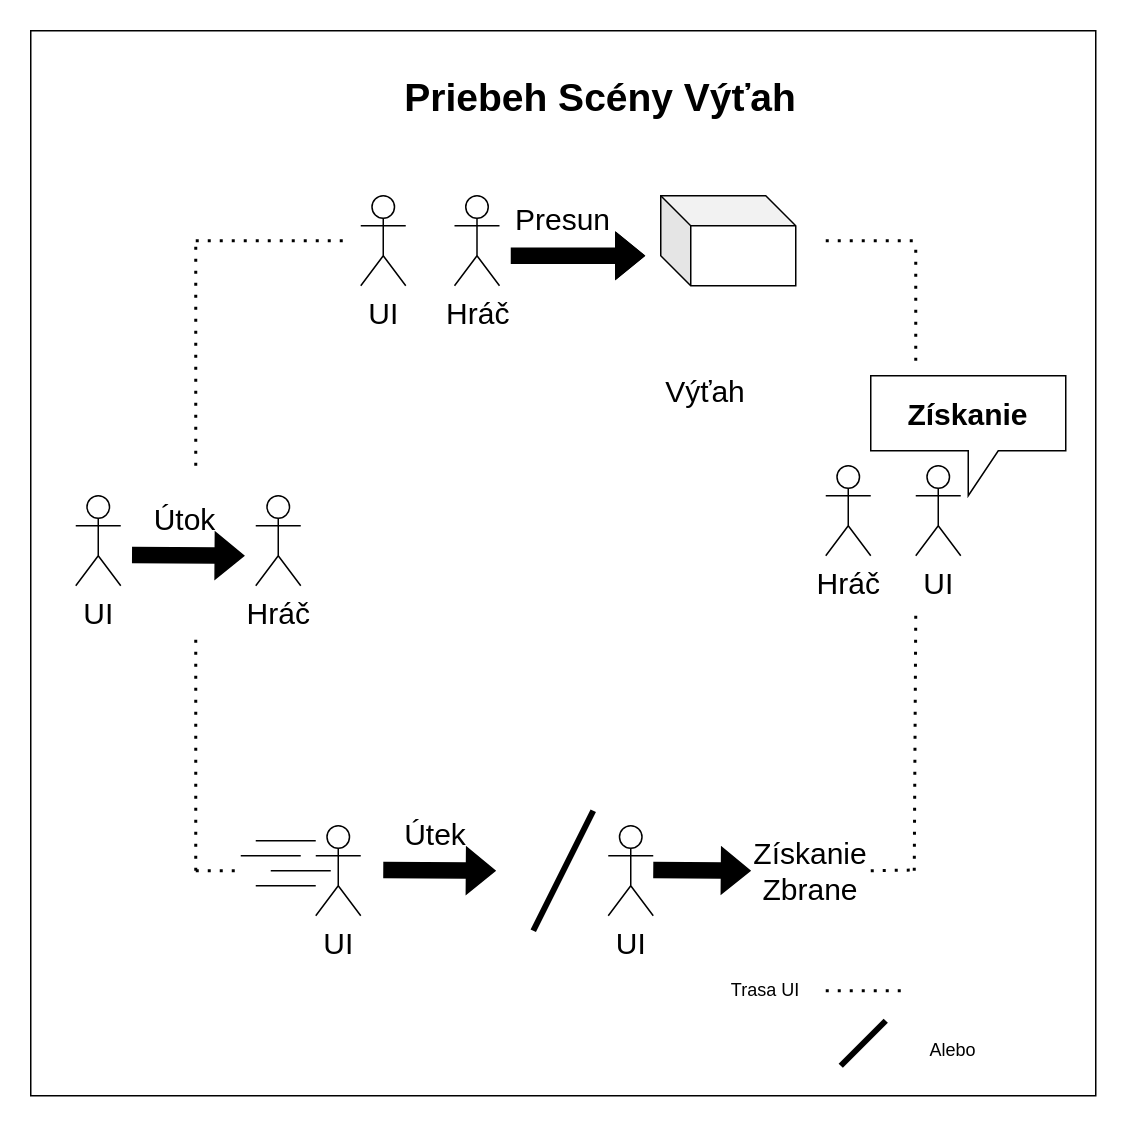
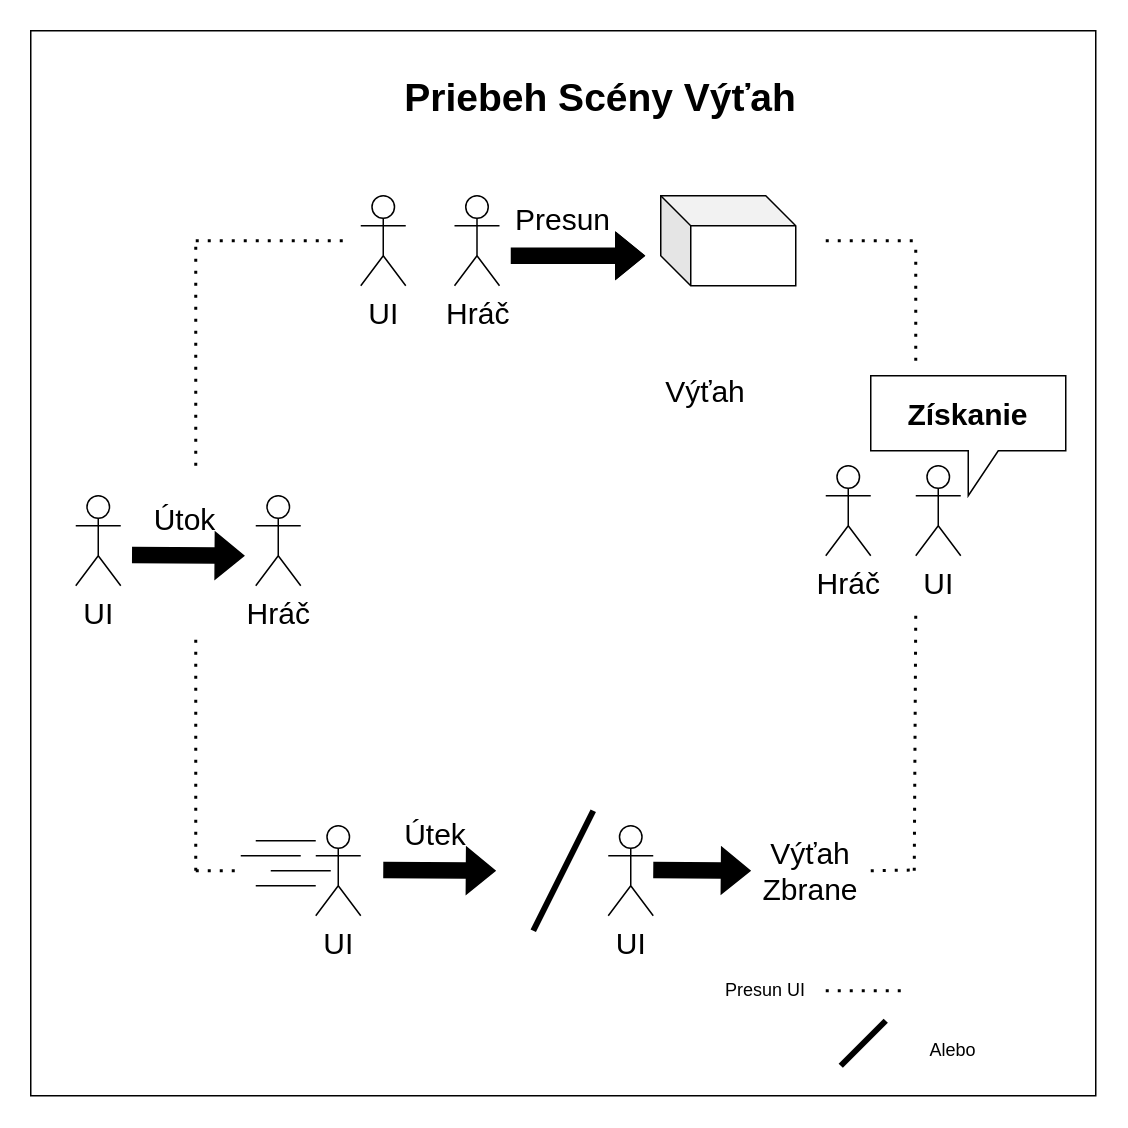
node "Získanie Zbrane": label "Získanie Zbrane" -> "Výťah Zbrane"
node "Trasa UI": label "Trasa UI" -> "Presun UI"
